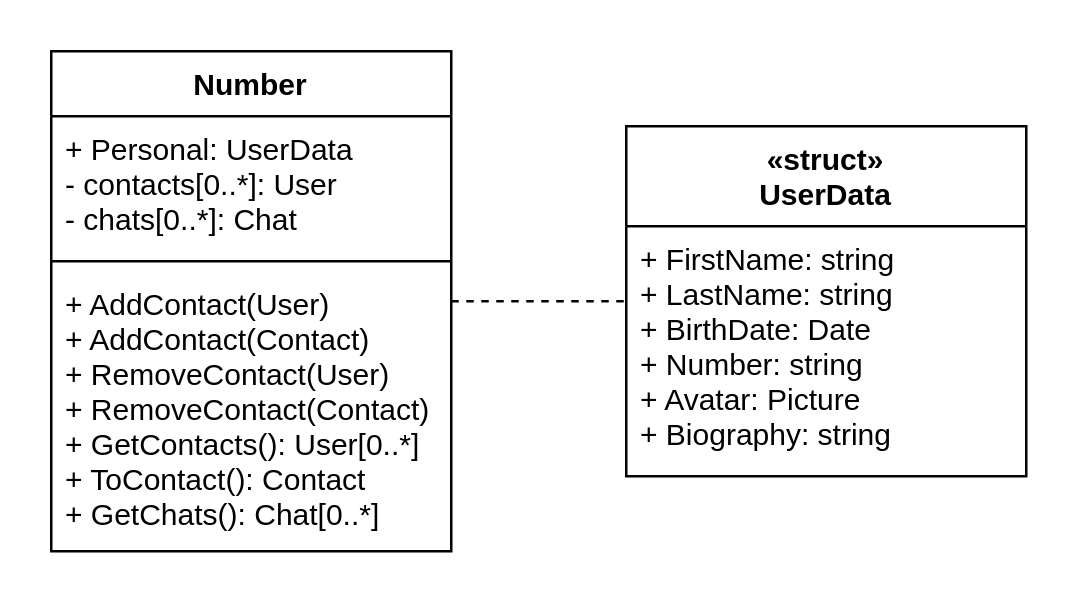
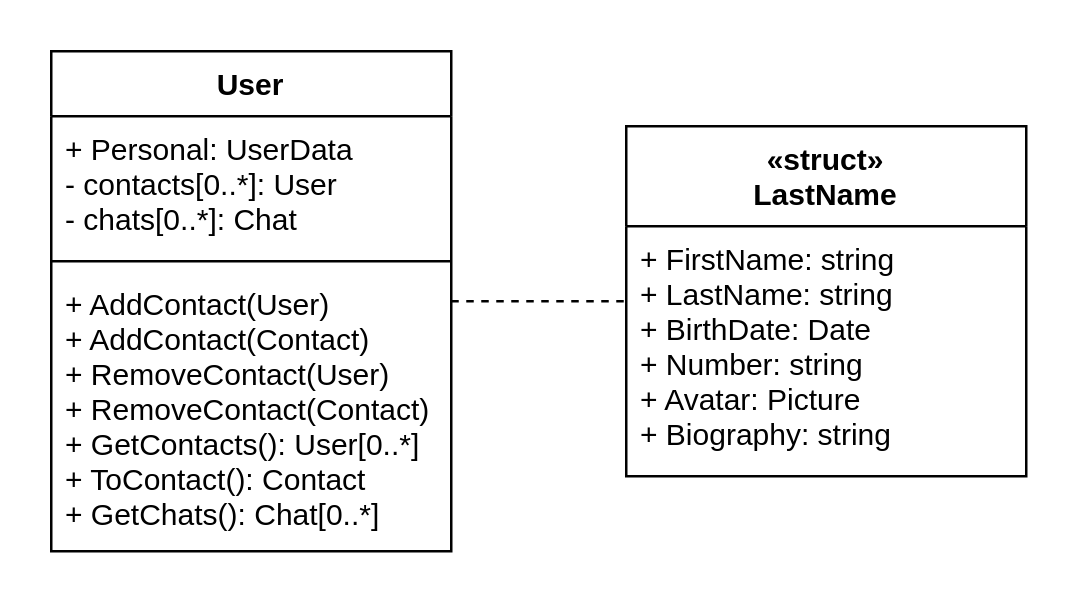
node "Number": label "Number" -> "User"
node "«struct» UserData": label "«struct» UserData" -> "«struct» LastName"
